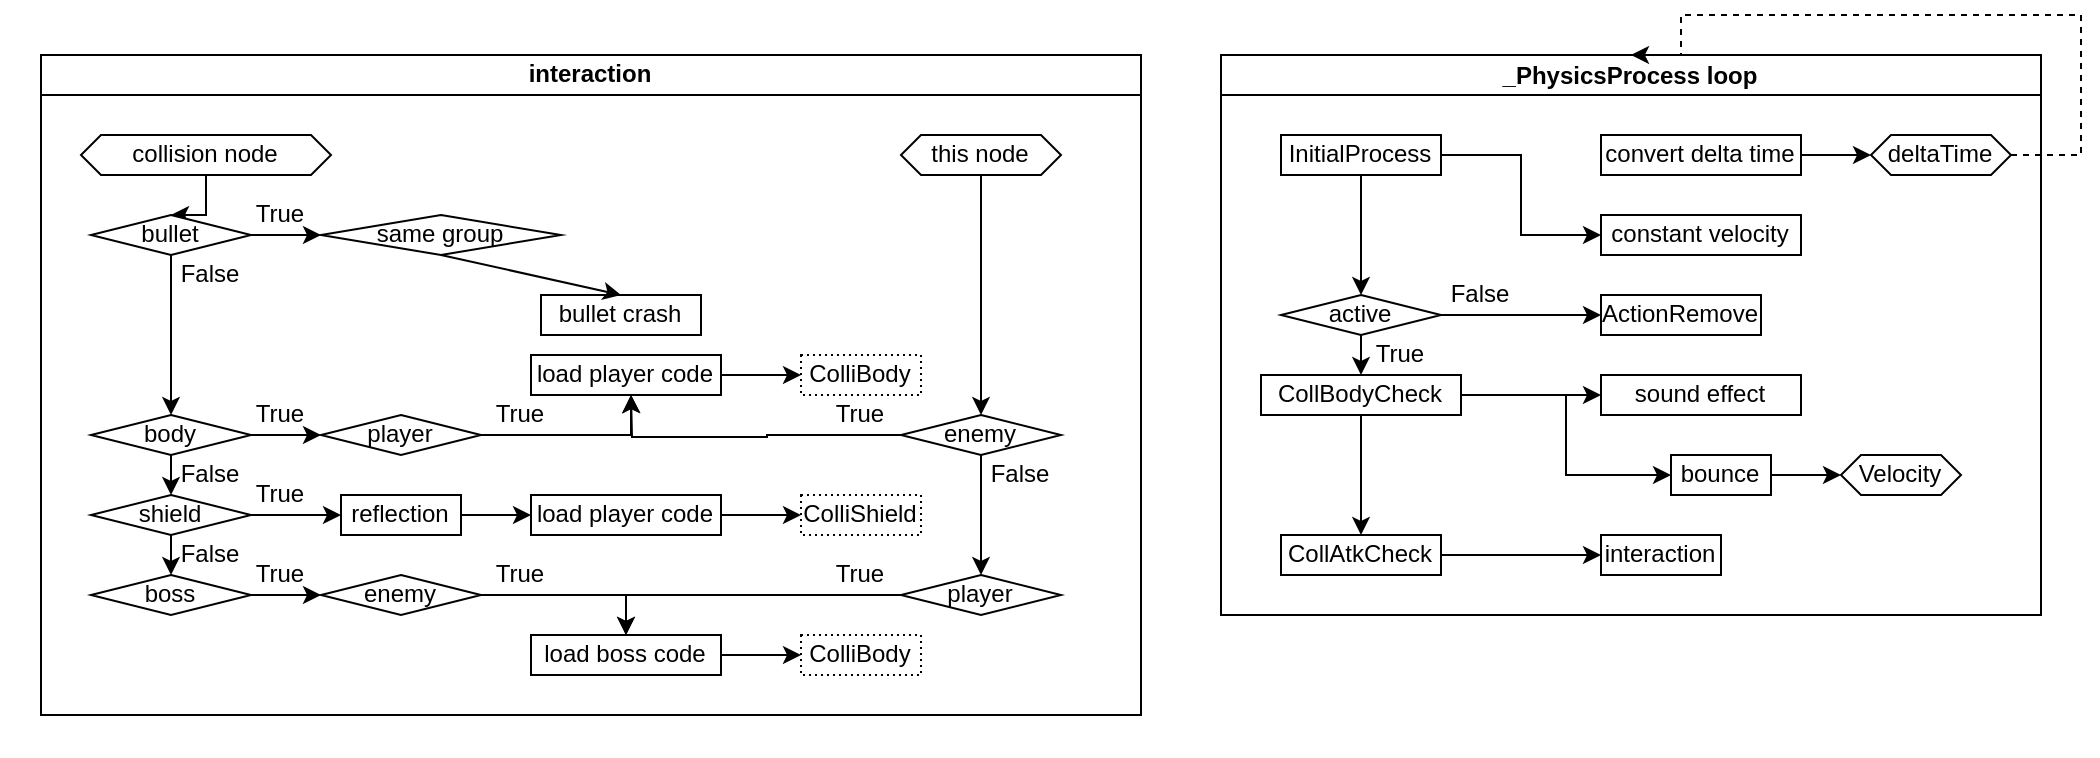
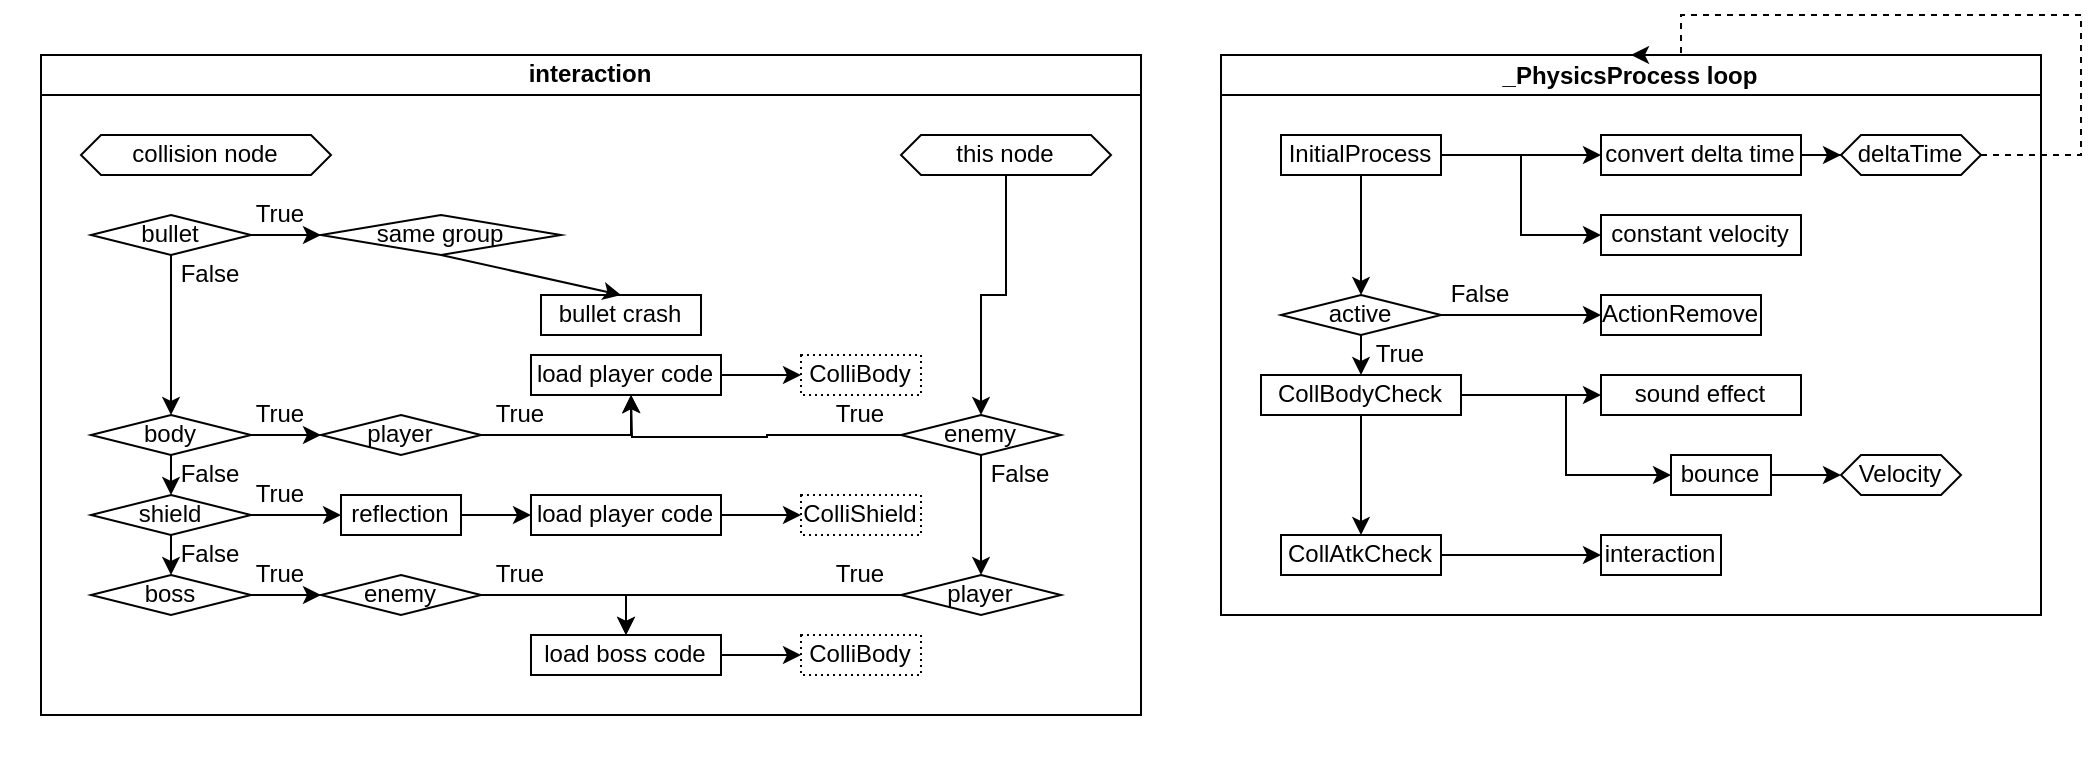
node "this node": size 160x40 -> 210x40
edge "InitialProcess" -> "convert delta time": added
node "deltaTime": moved (1941, 155) -> (1911, 155)
edge "collision node" -> "bullet": removed
